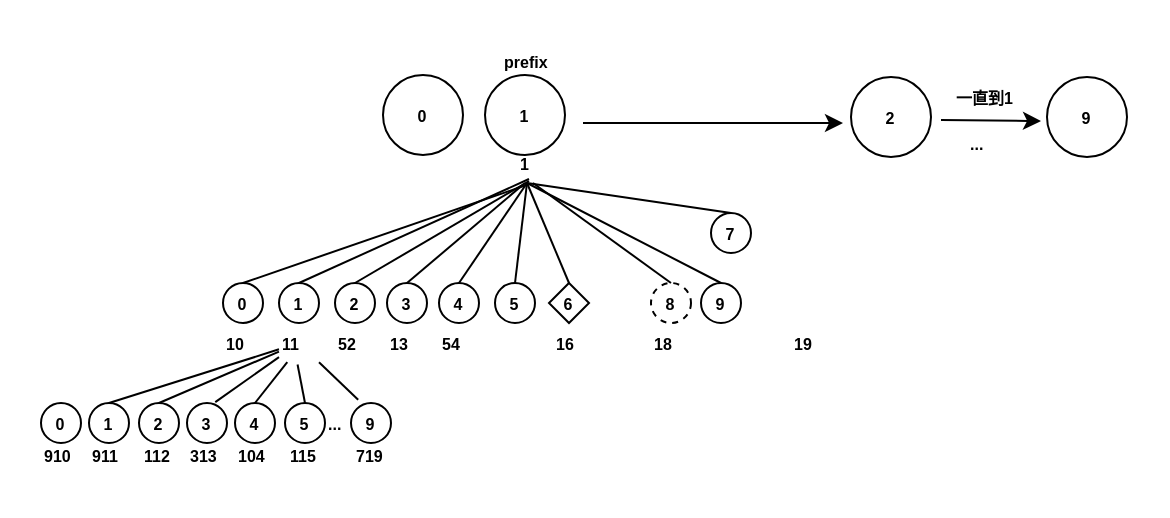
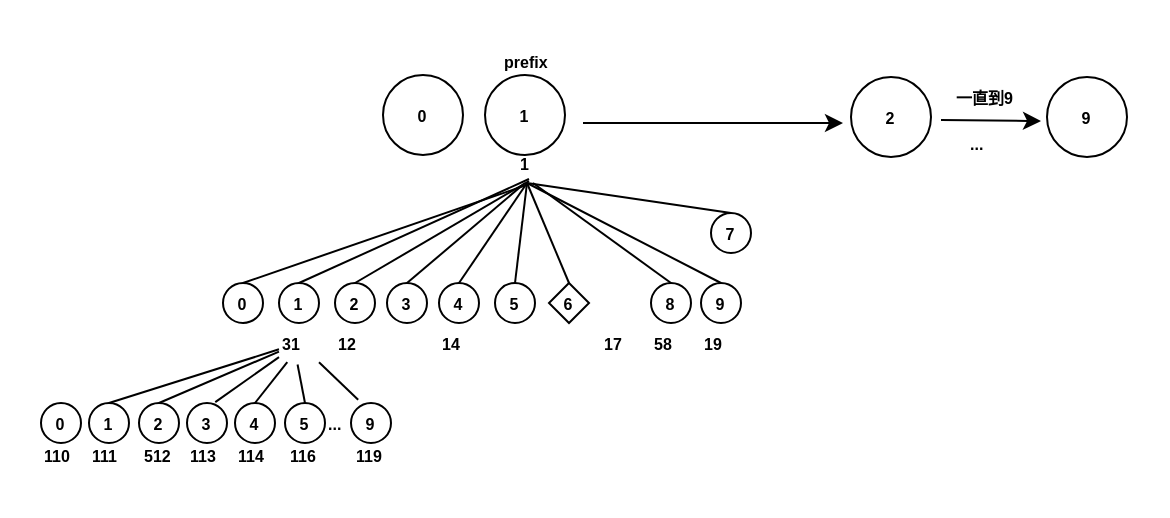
node "一直到1": label "一直到1" -> "一直到9"
node "8": style dashed -> solid
node "10": removed
node "11": label "11" -> "31"
node "52": label "52" -> "12"
node "13": removed
node "54": label "54" -> "14"
node "16": removed
node "17": added
node "18": label "18" -> "58"
node "19": moved (811, 343) -> (721, 343)
node "910": label "910" -> "110"
node "911": label "911" -> "111"
node "112": label "112" -> "512"
node "313": label "313" -> "113"
node "104": label "104" -> "114"
node "115": label "115" -> "116"
node "719": label "719" -> "119"
